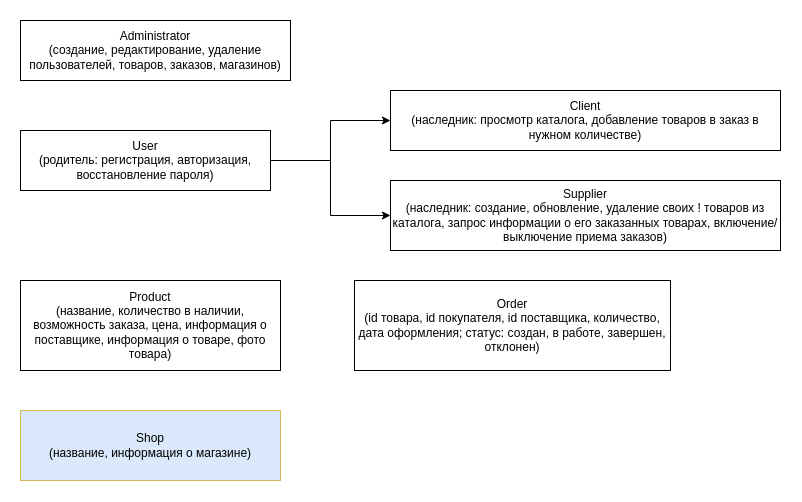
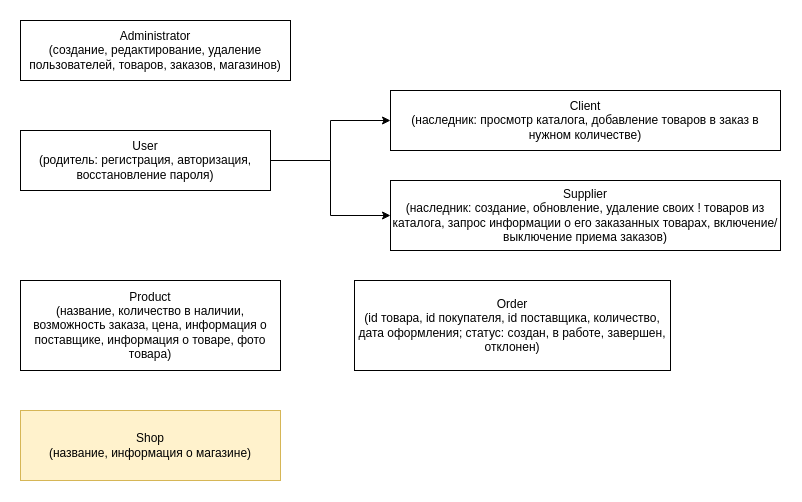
node "Shop (название, информация о магазине)": fillcolor #dae8fc -> #fff2cc
